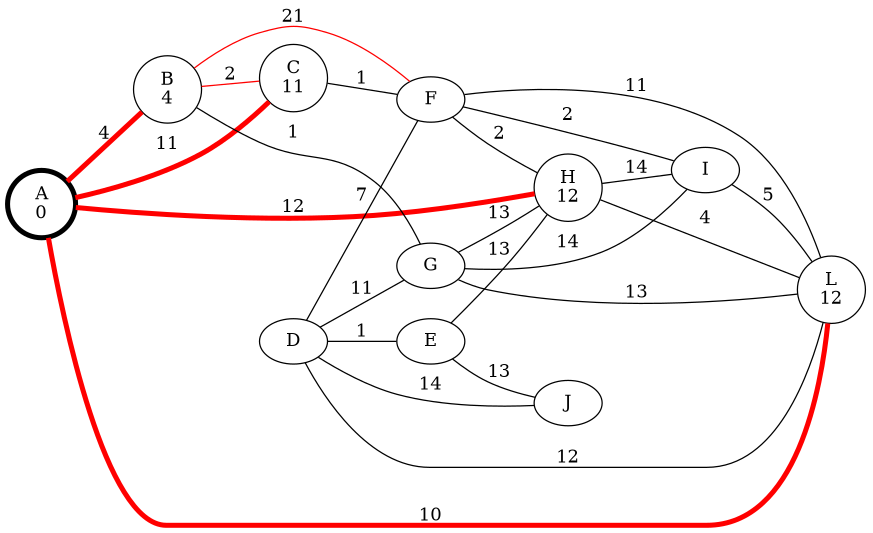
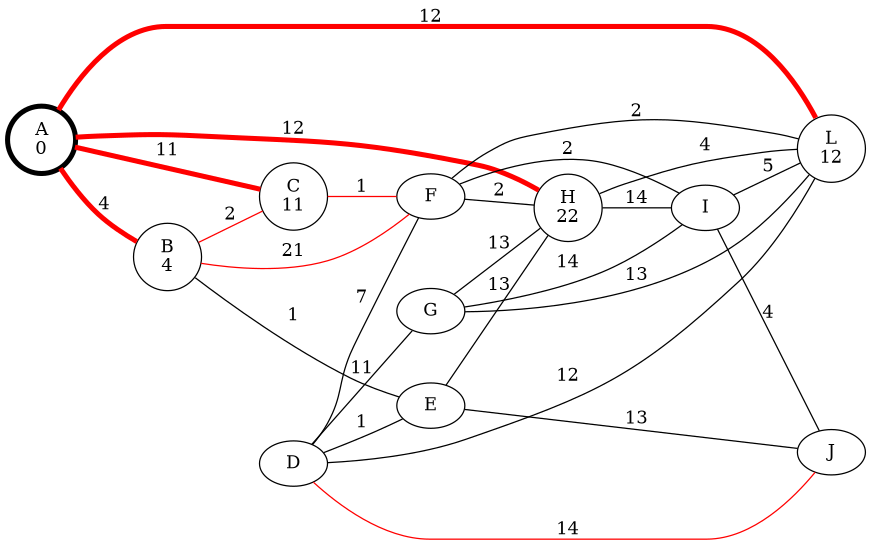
edge "F" -- "L 12": label "11" -> "2"
edge "C 11" -- "F": color black -> red
edge "B 4" -- "G": now "B 4" -- "E"
node "H 12": label "H 12" -> "H 22"
edge "I" -- "J": added, label "4"
edge "D" -- "J": color black -> red
edge "A 0" -- "L 12": label "10" -> "12"
